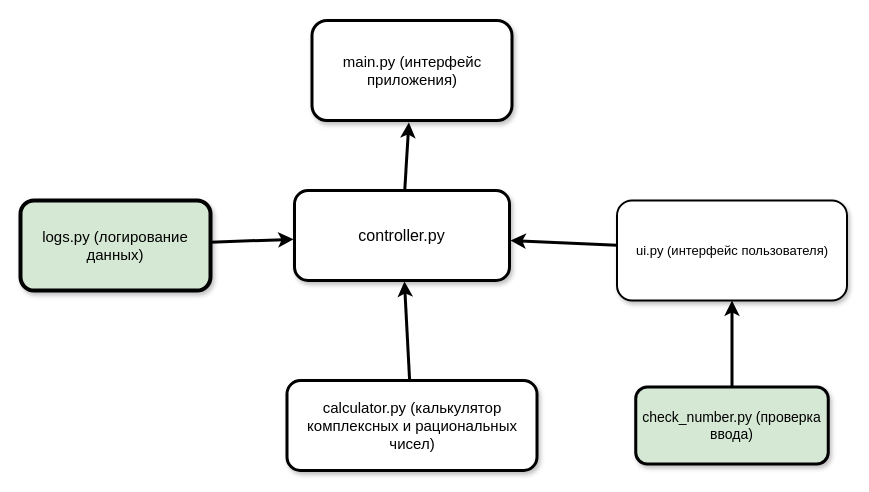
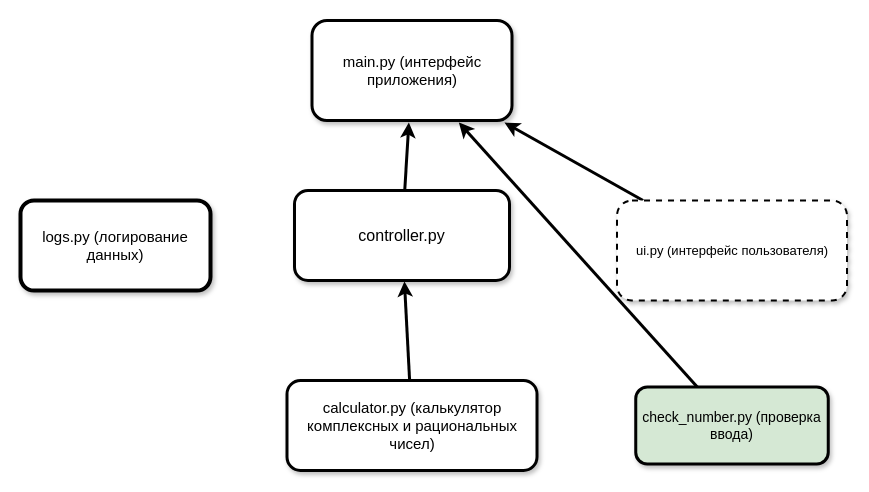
edge "logs.py (логирование данных)" -> "controller.py": removed
edge "ui.py (интерфейс пользователя)" -> "controller.py": now "ui.py (интерфейс пользователя)" -> "main.py (интерфейс приложения)"
node "logs.py (логирование данных)": fillcolor #d5e8d4 -> #ffffff
node "ui.py (интерфейс пользователя)": style solid -> dashed
edge "check_number.py (проверка ввода)" -> "ui.py (интерфейс пользователя)": now "check_number.py (проверка ввода)" -> "main.py (интерфейс приложения)"
